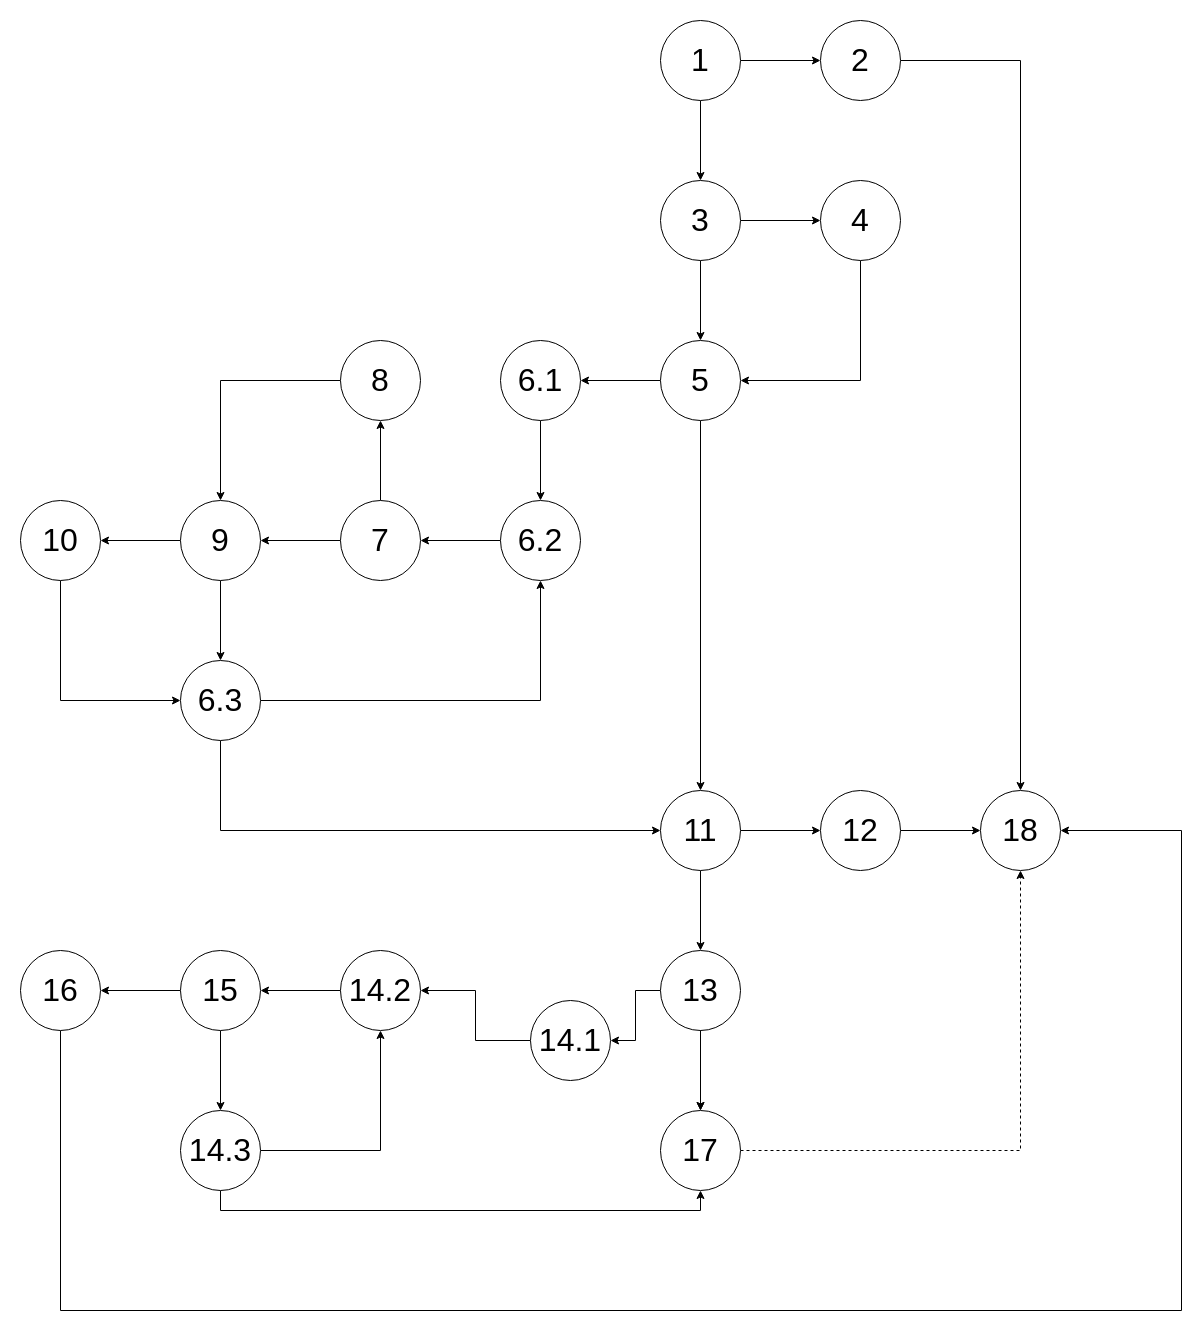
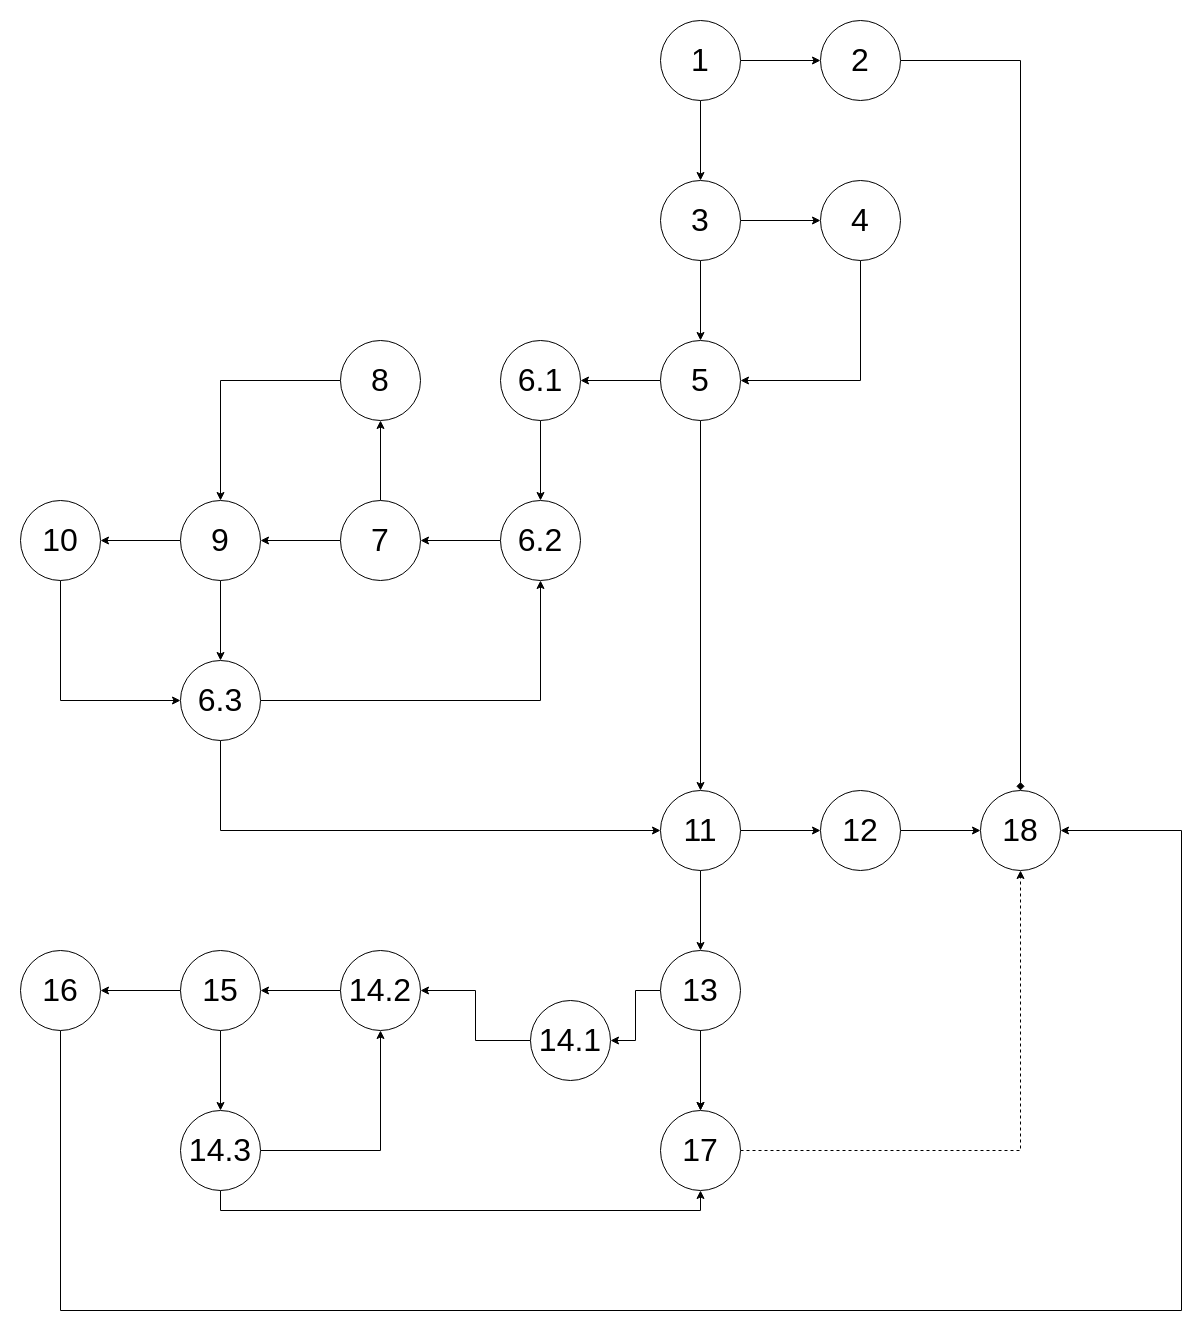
edge "2" -> "18": arrowhead classic -> diamond
